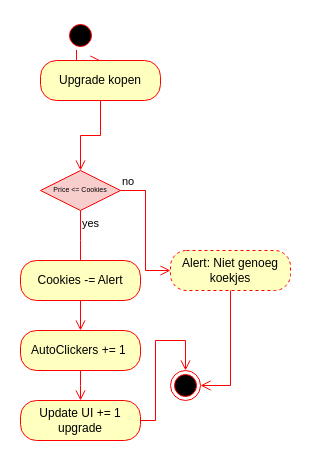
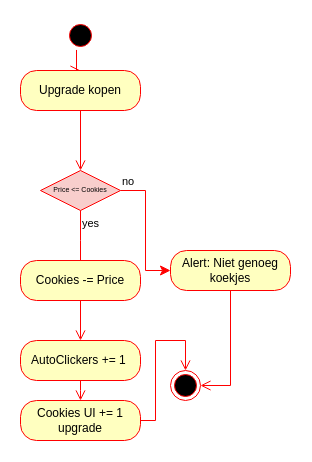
node "Upgrade kopen": moved (101, 81) -> (81, 91)
edge "Price <= Cookies" -> "Alert: Niet genoeg koekjes": arrowhead open -> classic
node "Alert: Niet genoeg koekjes": style dashed -> solid
node "Cookies -= Alert": label "Cookies -= Alert" -> "Cookies -= Price"
node "AutoClickers += 1": moved (81, 351) -> (81, 361)
node "Update UI += 1 upgrade": label "Update UI += 1 upgrade" -> "Cookies UI += 1 upgrade"
